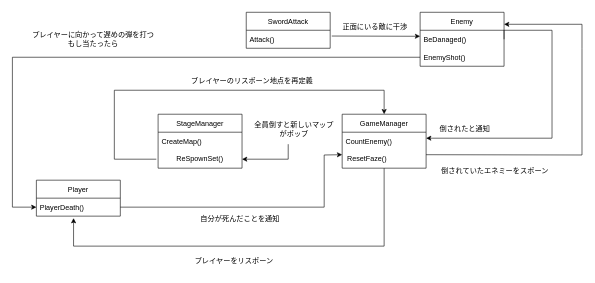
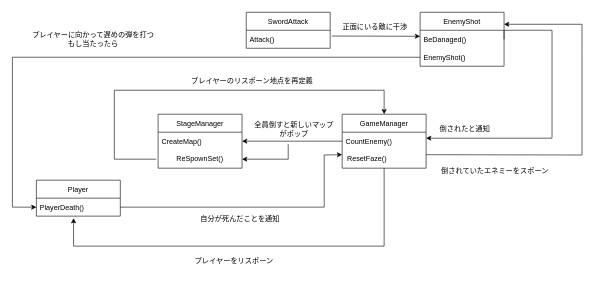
node "Enemy": label "Enemy" -> "EnemyShot"
edge "CountEnemy()" -> "CreateMap()": added
